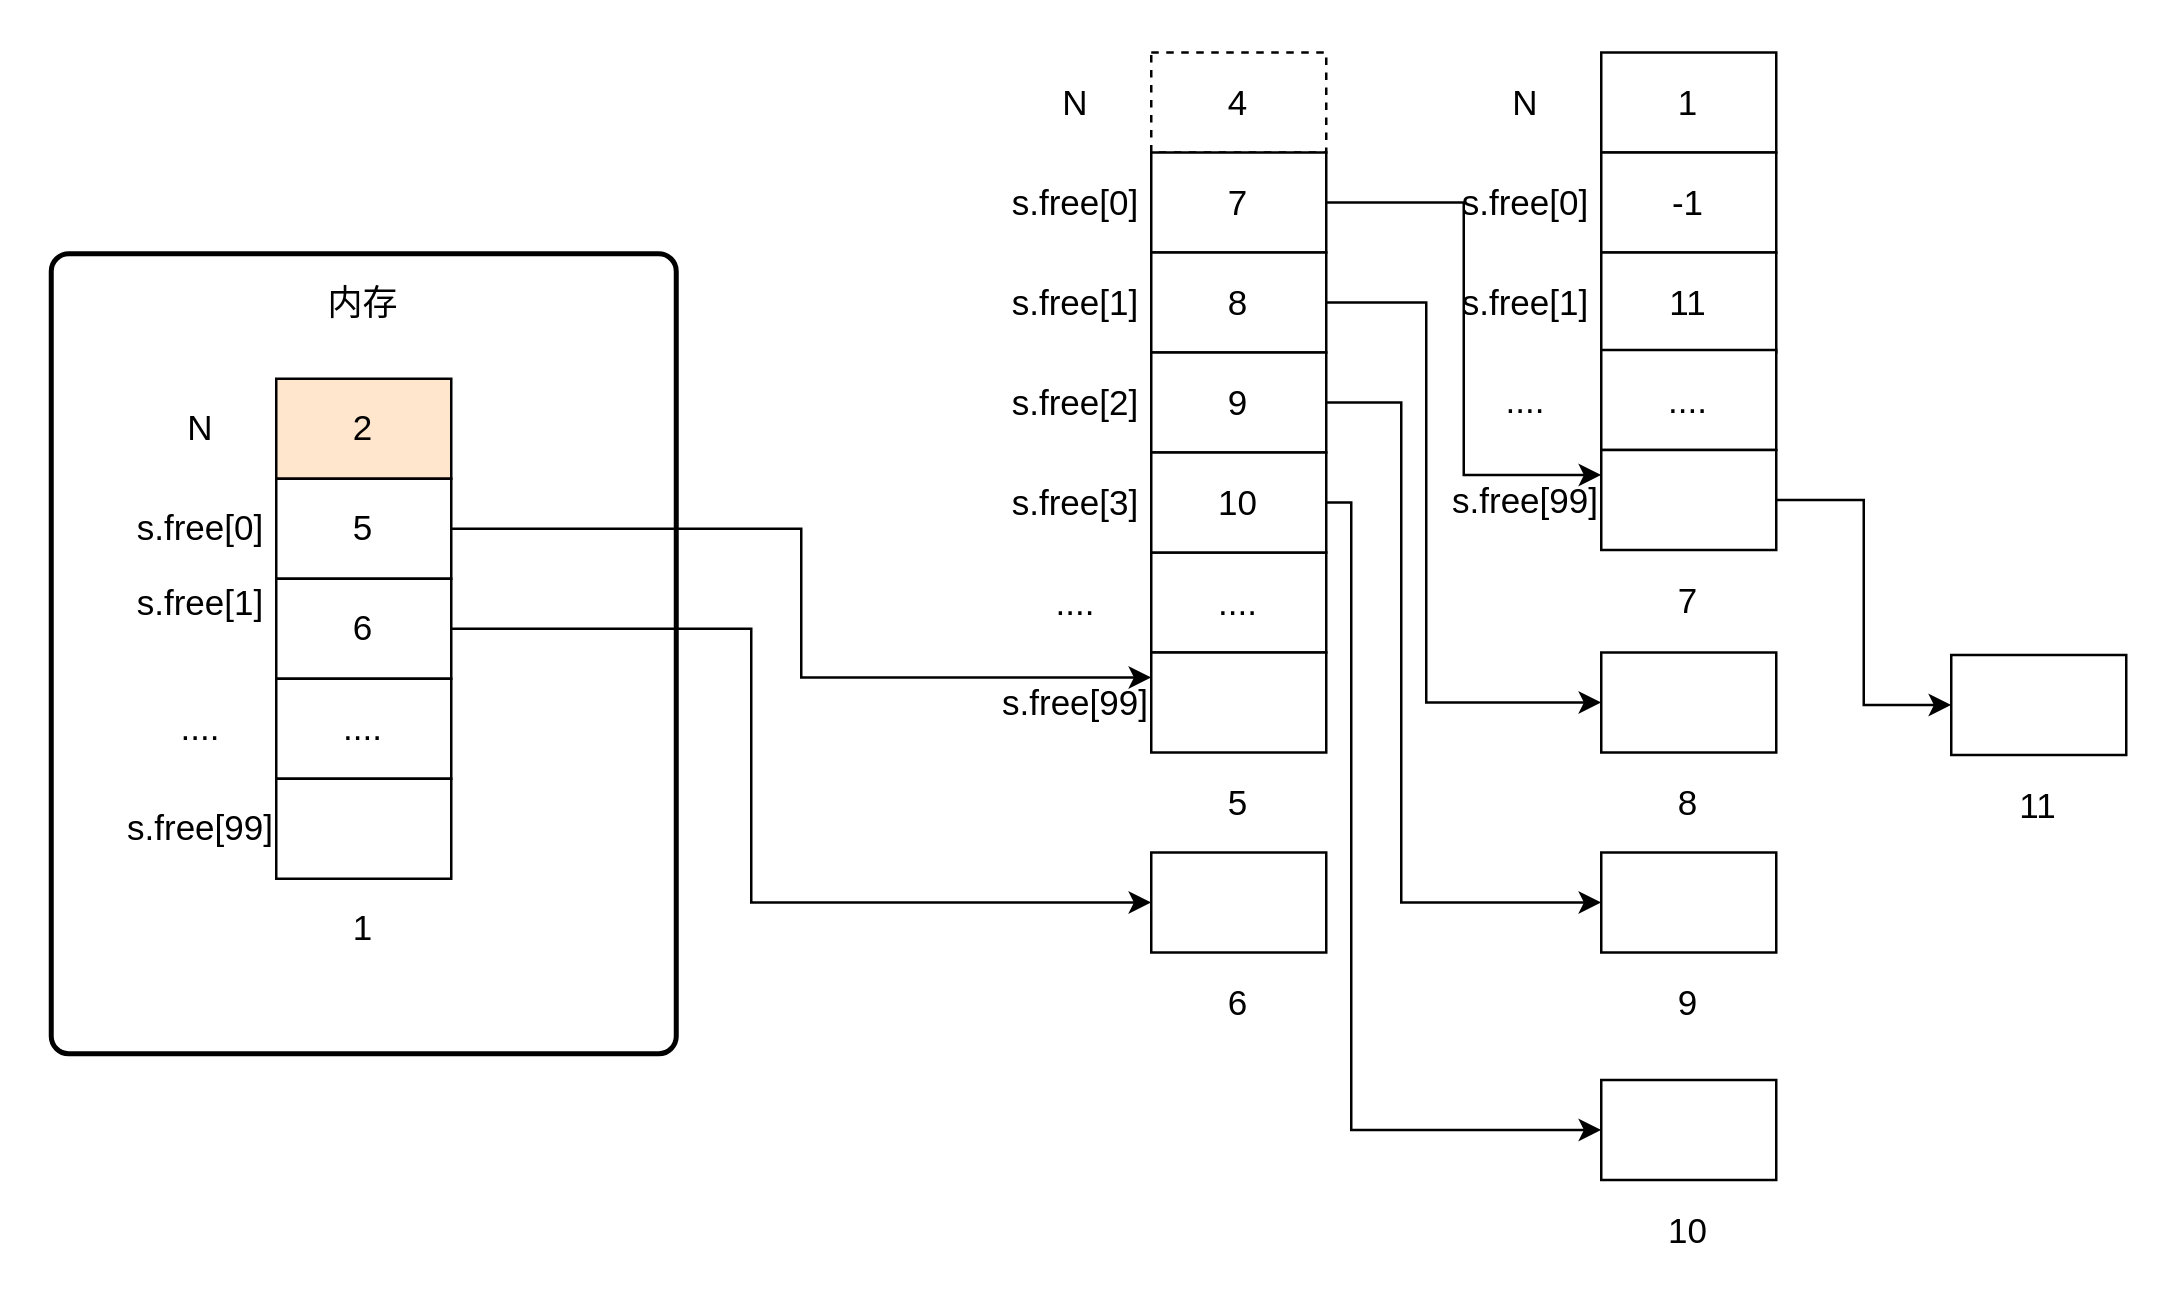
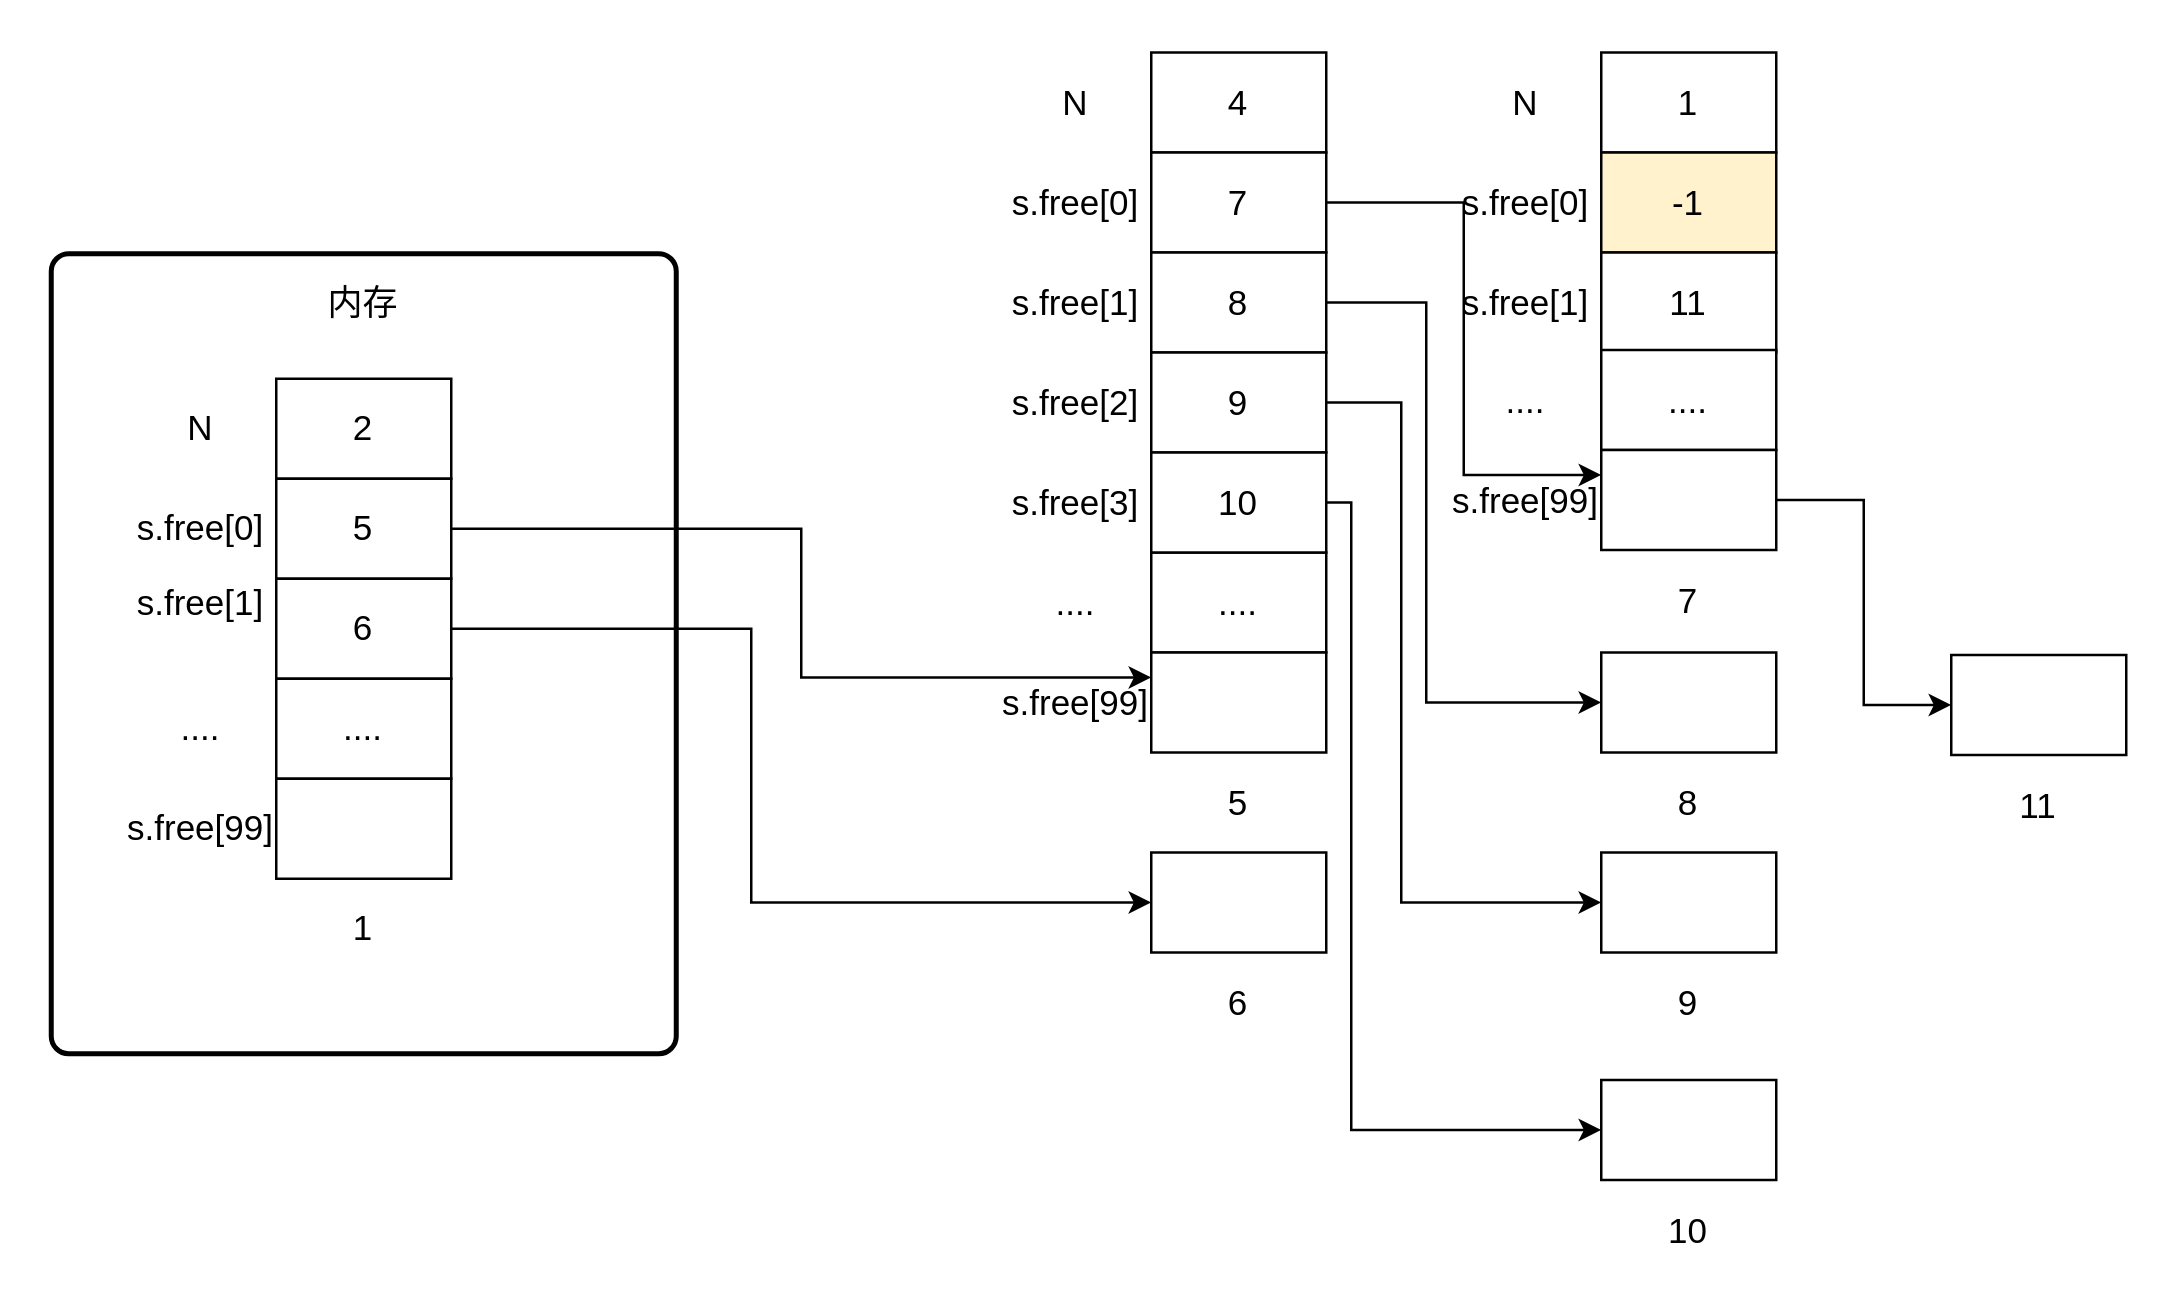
node "4": style dashed -> solid
node "-1": fillcolor #ffffff -> #fff2cc
node "2": fillcolor #ffe6cc -> #ffffff
